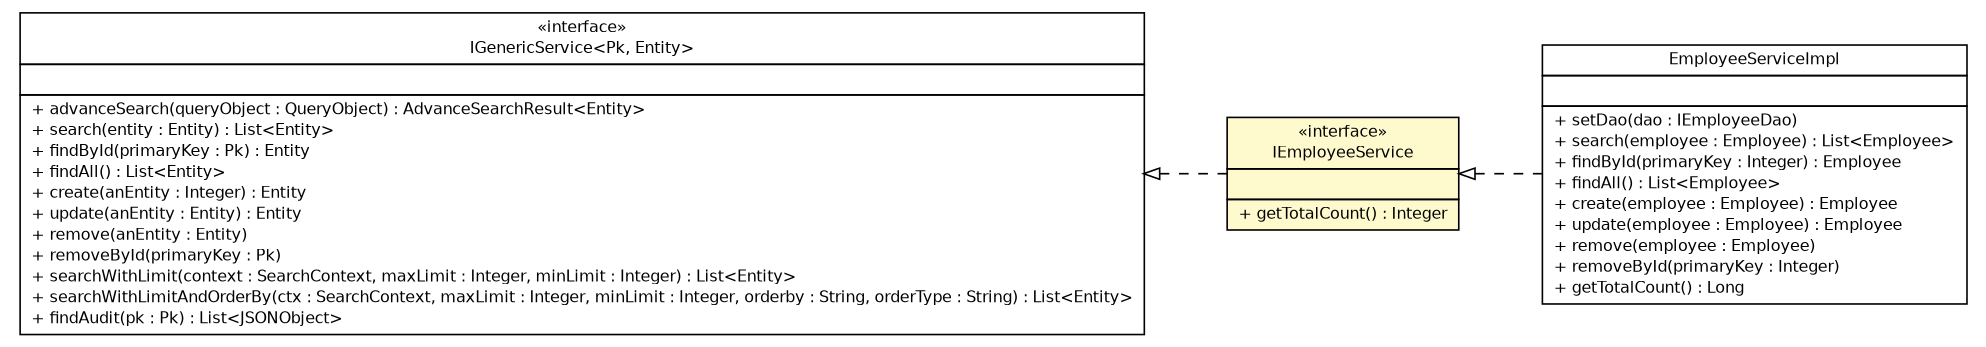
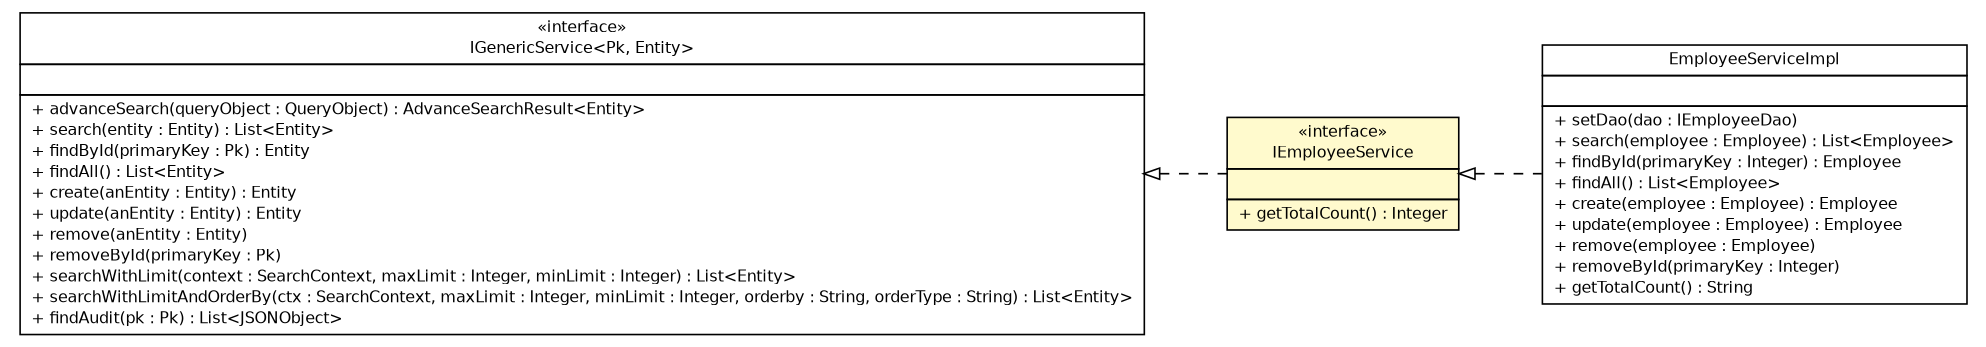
node "IGenericService<Pk, Entity>": text "+ create(anEntity : Integer) : Entity" -> "+ create(anEntity : Entity) : Entity"
node "EmployeeServiceImpl": text "+ getTotalCount() : Long" -> "+ getTotalCount() : String"
